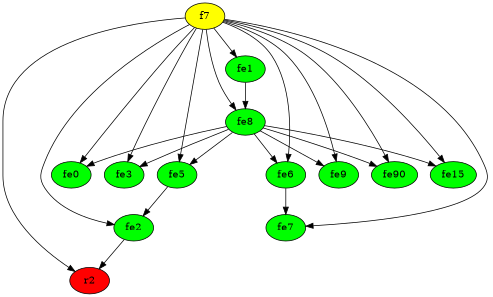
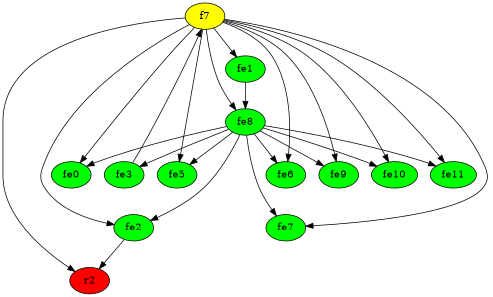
edge "f7" -> "fe3": reversed
node "fe90": label "fe90" -> "fe10"
node "fe15": label "fe15" -> "fe11"
edge "fe5" -> "fe2": now "fe8" -> "fe2"
edge "fe6" -> "fe7": now "fe8" -> "fe7"
